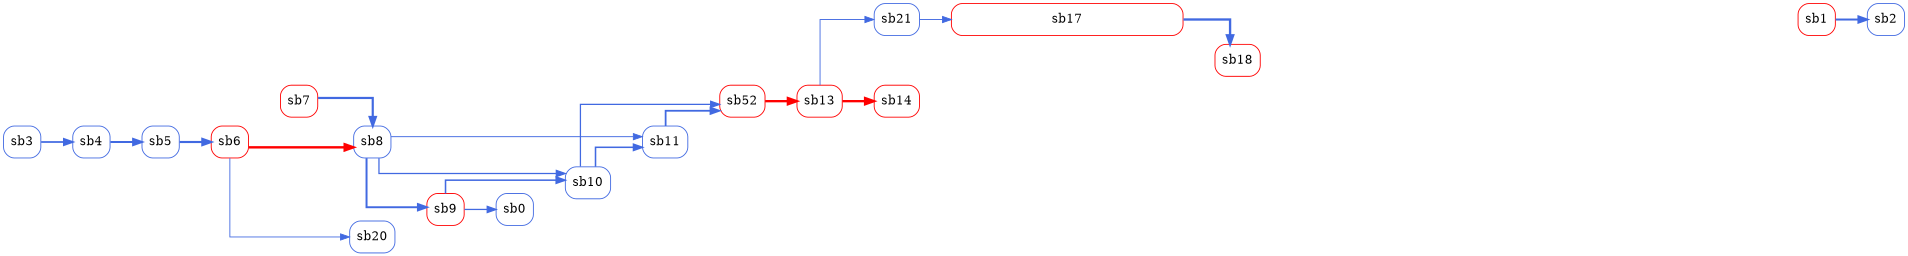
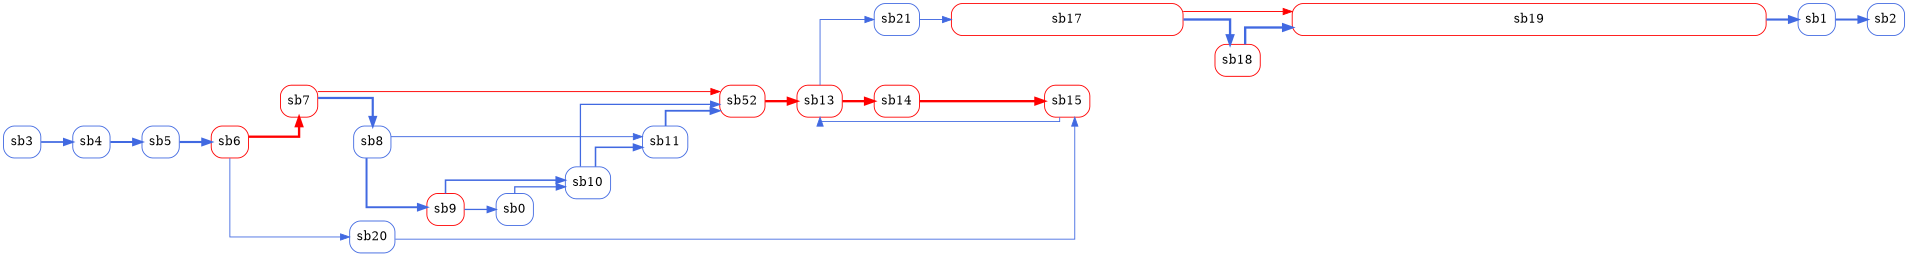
node "sb19": added
node "sb1": color red -> royalblue
edge "sb7" -> "sb52": added
node "sb15": added
edge "sb6" -> "sb8": now "sb6" -> "sb7"
edge "sb8" -> "sb10": now "sb0" -> "sb10"
